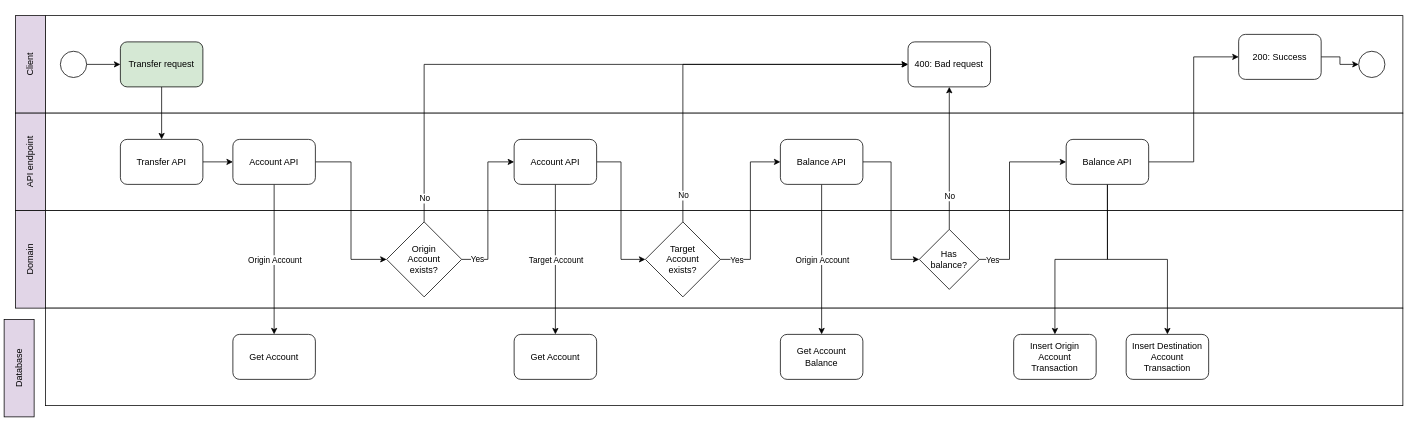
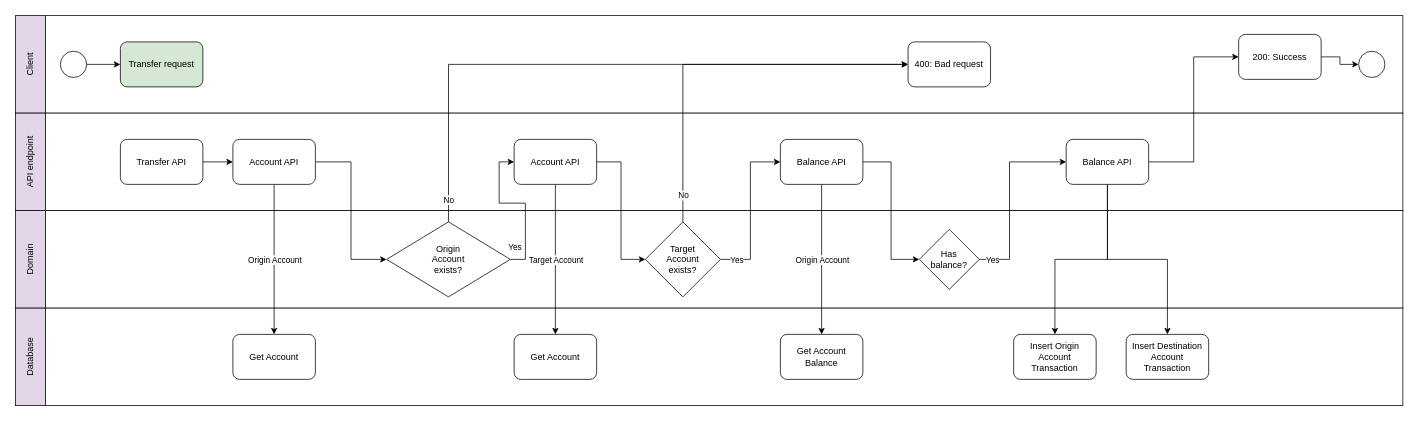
edge "Transfer request" -> "Transfer API": removed
edge "Has balance?" -> "400: Bad request": removed, label "No"
node "OriginAccountexists?": size 75x75 -> 124x75
node "Database": moved (19, 368) -> (30, 357)
